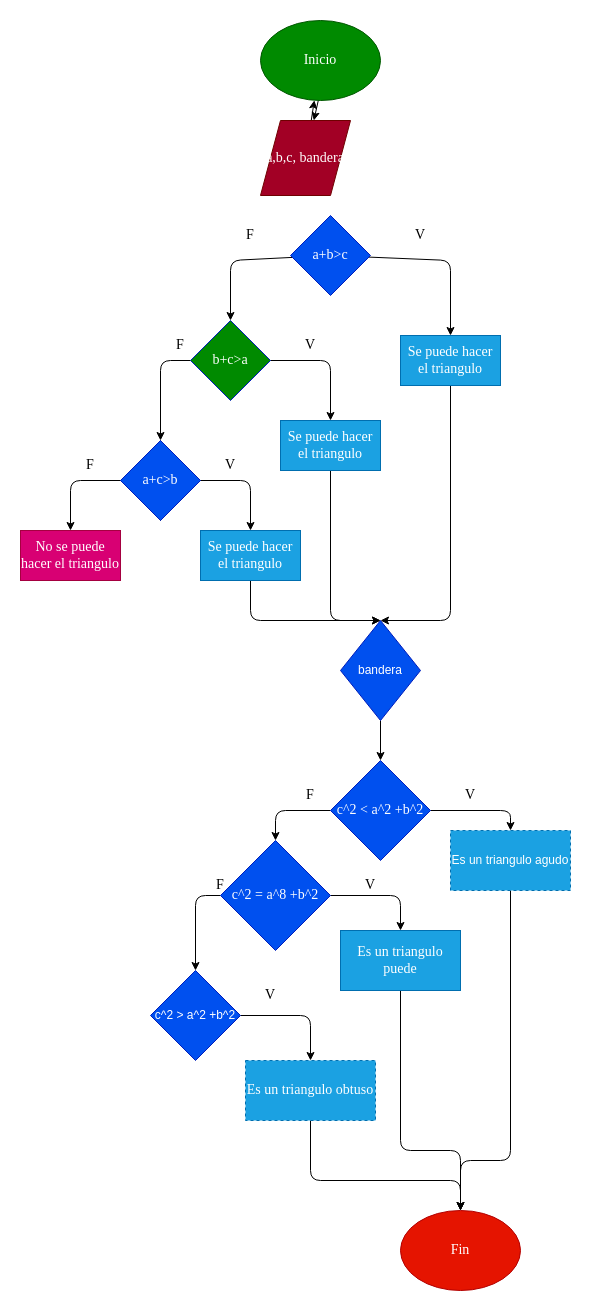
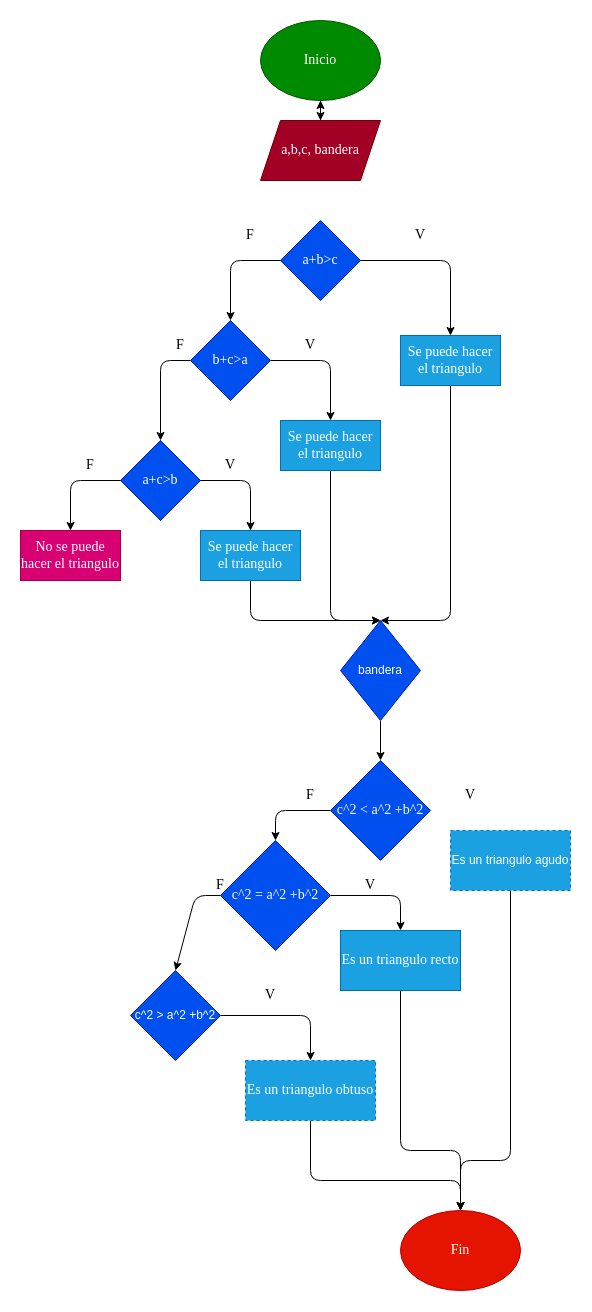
node "a,b,c, bandera": size 90x75 -> 120x60
node "a+b>c": moved (331, 256) -> (321, 261)
node "b+c>a": fillcolor #008a00 -> #0050ef
edge "c^2 < a^2 +b^2" -> "Es un triangulo agudo": removed
node "c^2 = a^8 +b^2": label "c^2 = a^8 +b^2" -> "c^2 = a^2 +b^2"
node "Es un triangulo puede": label "Es un triangulo puede" -> "Es un triangulo recto"
node "c^2 > a^2 +b^2": moved (196, 1016) -> (176, 1016)
